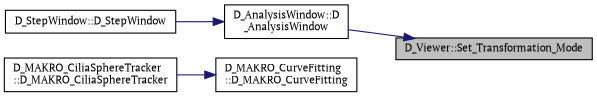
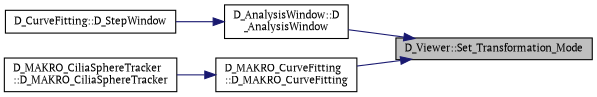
node "D_StepWindow::D_StepWindow": label "D_StepWindow::D_StepWindow" -> "D_CurveFitting::D_StepWindow"
edge "D_MAKRO_CurveFitting ::D_MAKRO_CurveFitting" -> "D_Viewer::Set_Transformation_Mode": added
